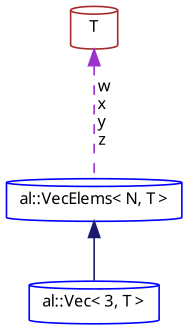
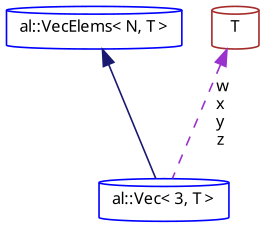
edge "al::VecElems< N, T >" -> "T": now "al::Vec< 3, T >" -> "T"
